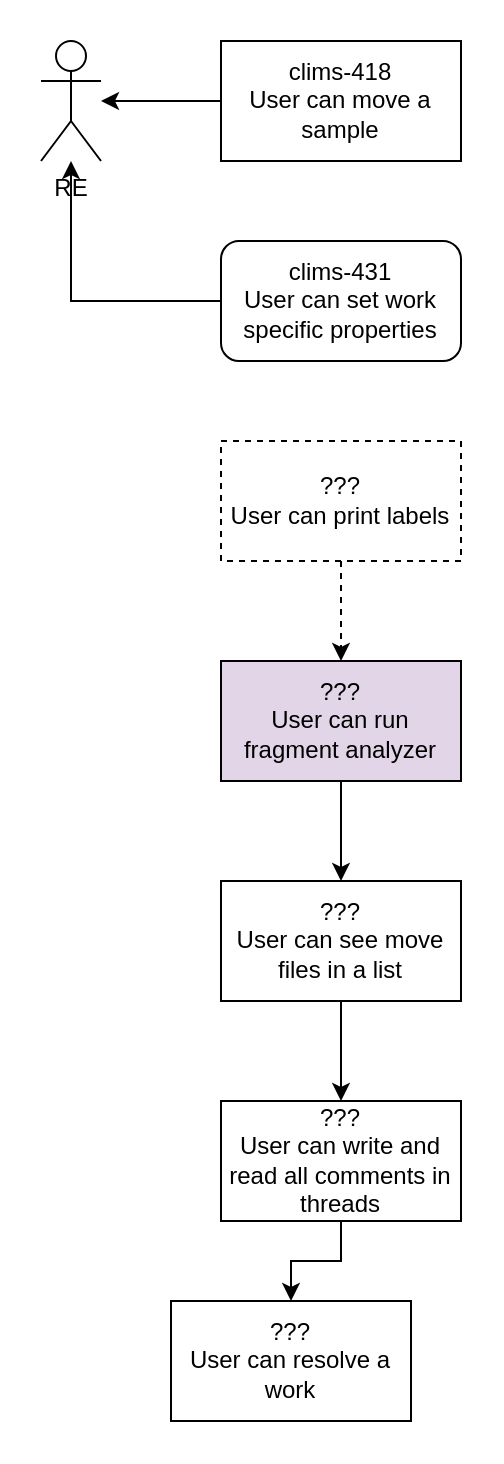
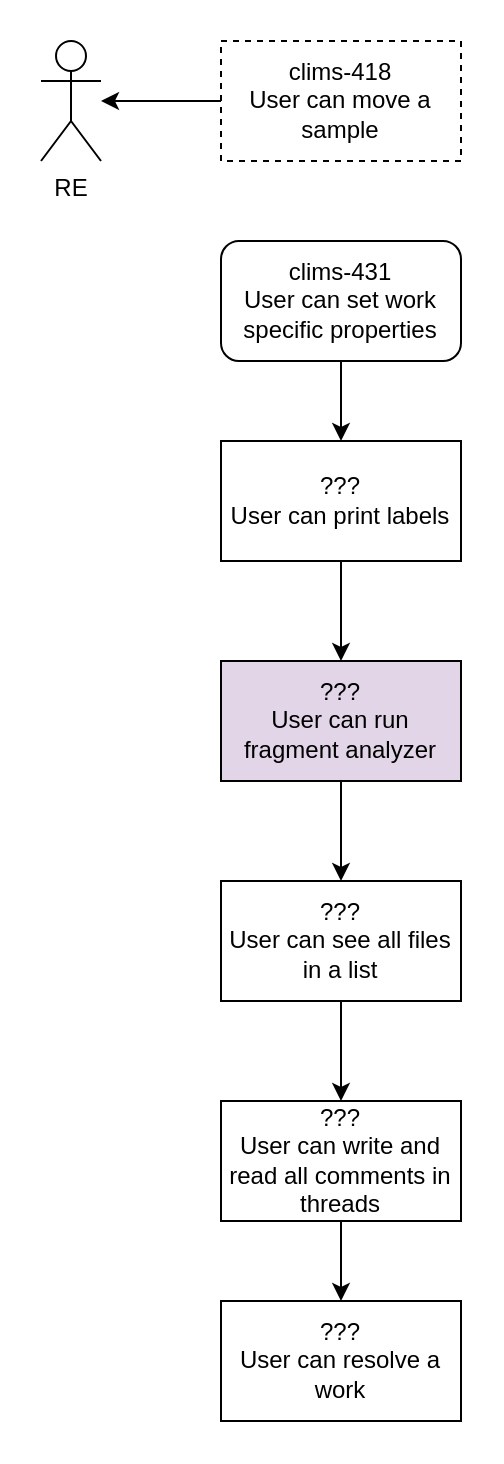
node "clims-418 User can move a sample": style solid -> dashed
edge "clims-431 User can set work specific properties" -> "RE": now "clims-431 User can set work specific properties" -> "??? User can print labels"
node "??? User can print labels": style dashed -> solid
edge "??? User can print labels" -> "??? User can run fragment analyzer": style dashed -> solid
node "??? User can see move files in a list": label "??? User can see move files in a list" -> "??? User can see all files in a list"
node "??? User can resolve a work": moved (291, 1361) -> (341, 1361)
